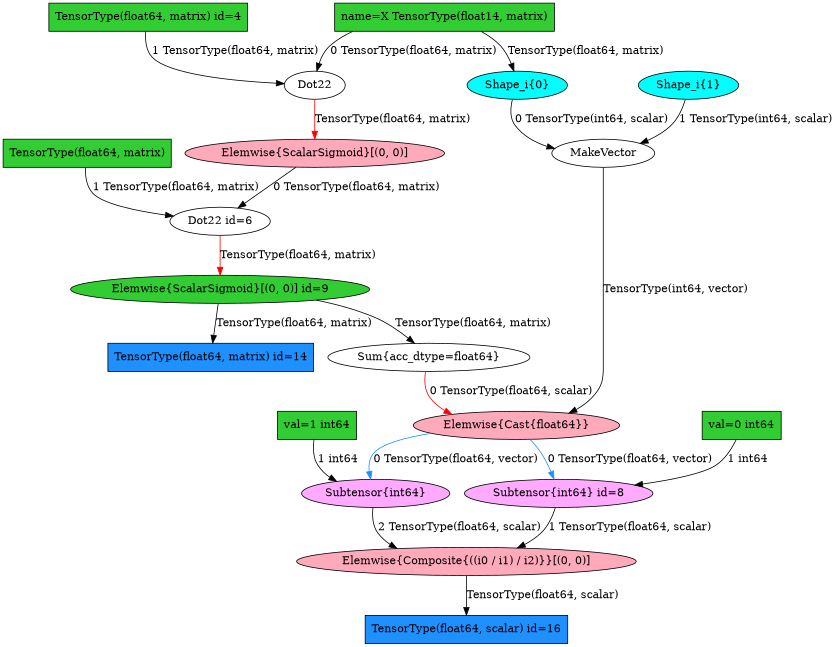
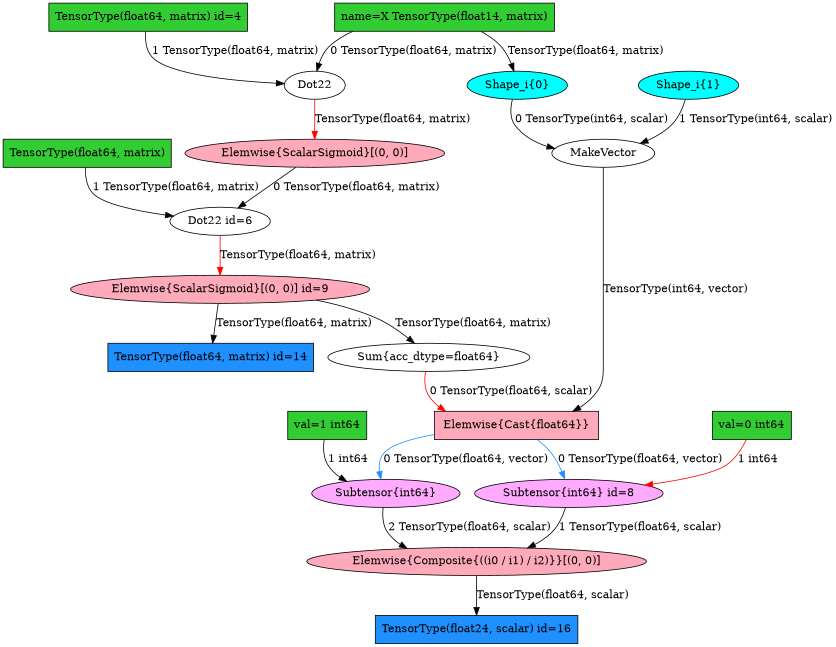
node "Elemwise{ScalarSigmoid}[(0, 0)] id=9": fillcolor limegreen -> #ffaabb
node "Elemwise{Cast{float64}}": shape ellipse -> box
edge "val=0 int64" -> "Subtensor{int64} id=8": color black -> red
node "TensorType(float64, scalar) id=16": label "TensorType(float64, scalar) id=16" -> "TensorType(float24, scalar) id=16"
